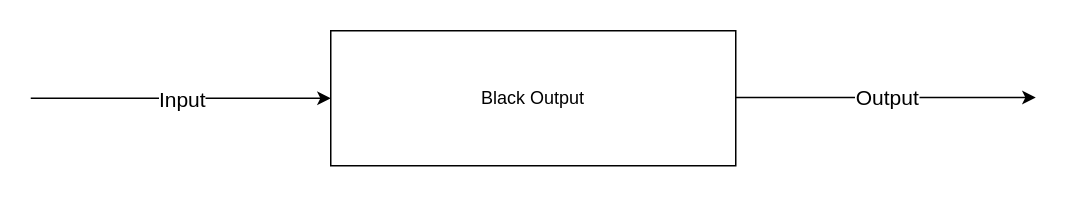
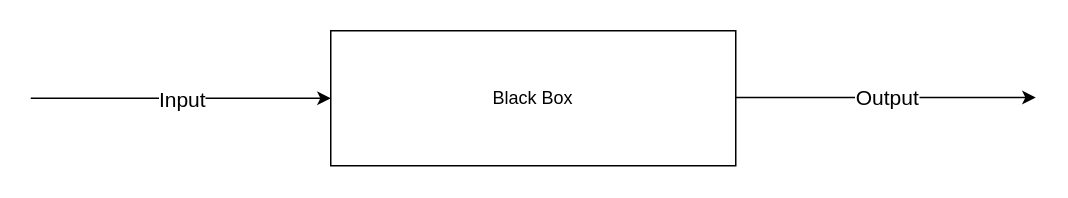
node "Black Output": label "Black Output" -> "Black Box"
